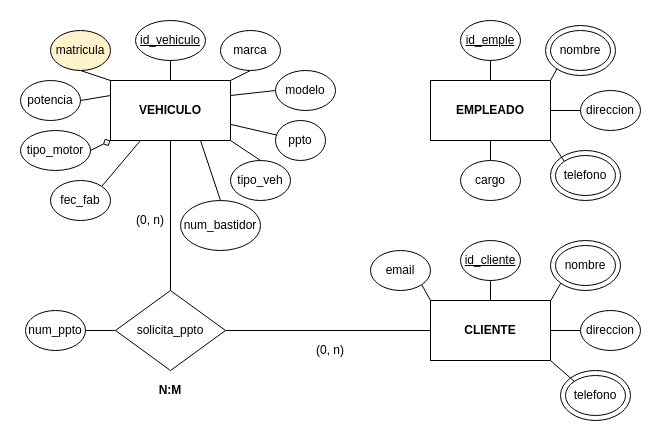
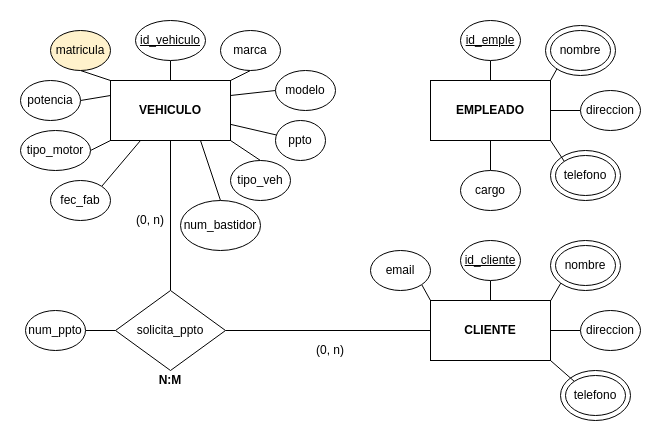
edge "tipo_motor" -> "VEHICULO": arrowhead diamond -> none
node "cargo": moved (491, 181) -> (491, 191)
node "N:M": moved (171, 391) -> (171, 381)
